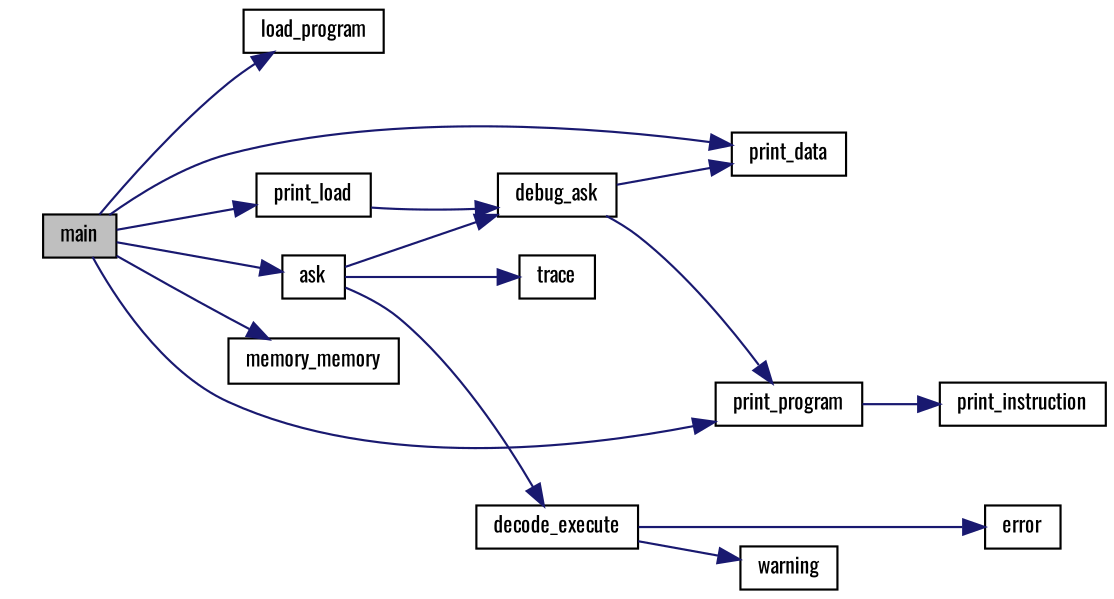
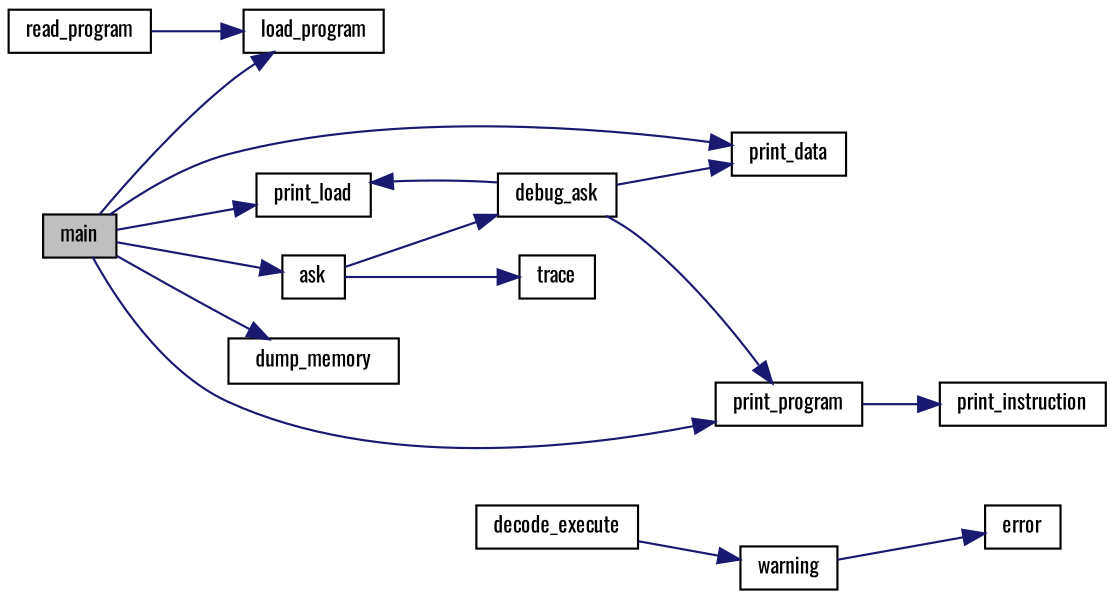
node "read_program": added
edge "print_load" -> "debug_ask": reversed
node "memory_memory": label "memory_memory" -> "dump_memory"
edge "ask" -> "decode_execute": removed
edge "decode_execute" -> "error": now "warning" -> "error"
